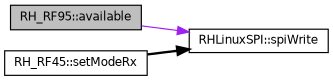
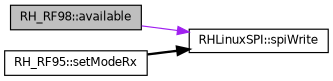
node "RH_RF95::available": label "RH_RF95::available" -> "RH_RF98::available"
node "RH_RF45::setModeRx": label "RH_RF45::setModeRx" -> "RH_RF95::setModeRx"
